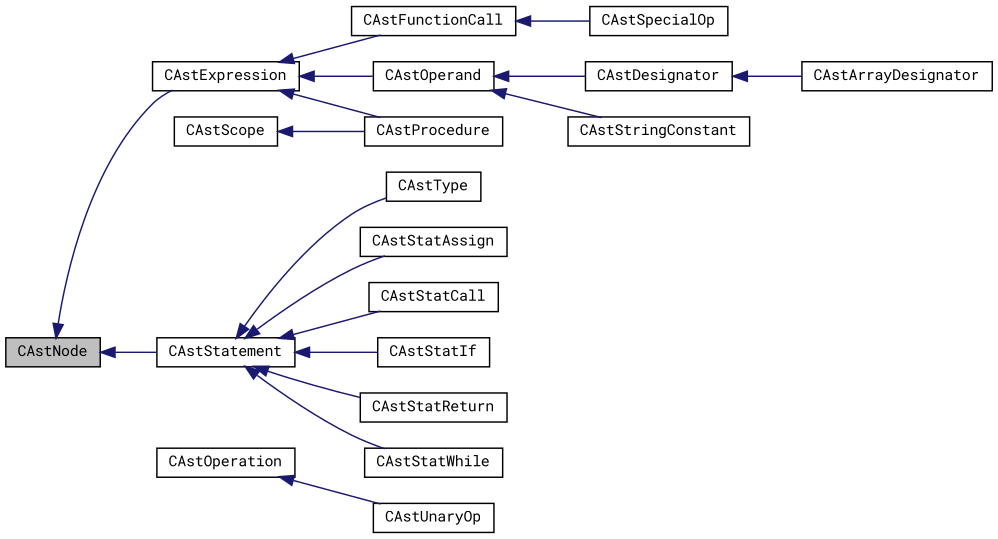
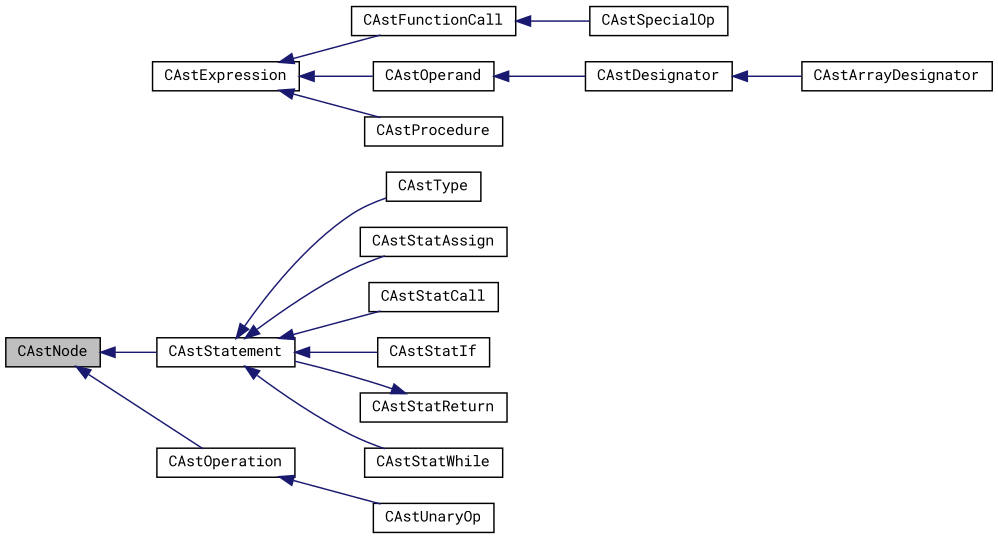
node "CAstScope": removed
node "CAstStringConstant": removed
edge "CAstExpression" -> "CAstNode": now "CAstOperation" -> "CAstNode"
edge "CAstStatReturn" -> "CAstStatement": reversed
